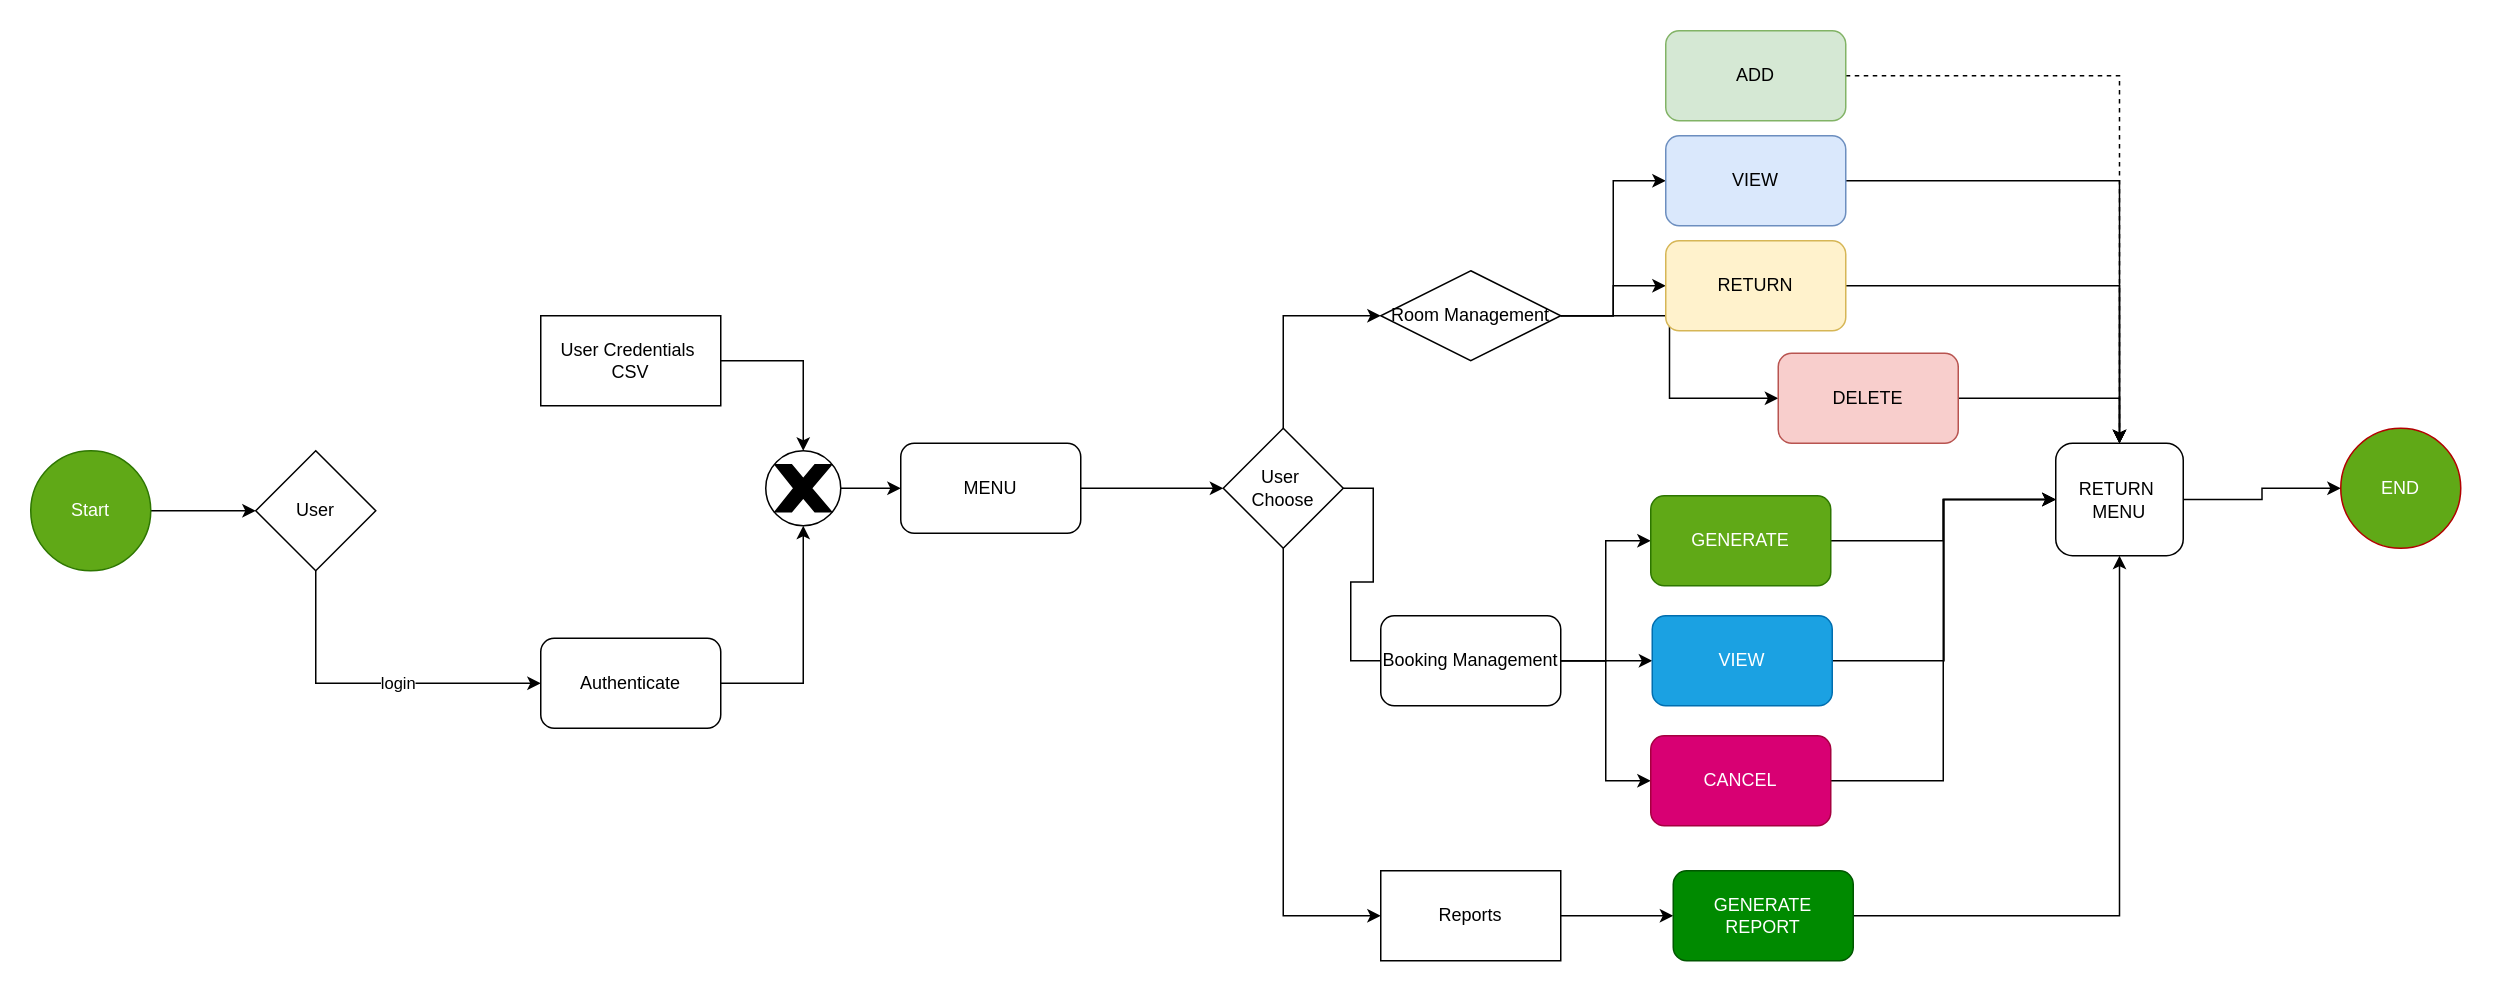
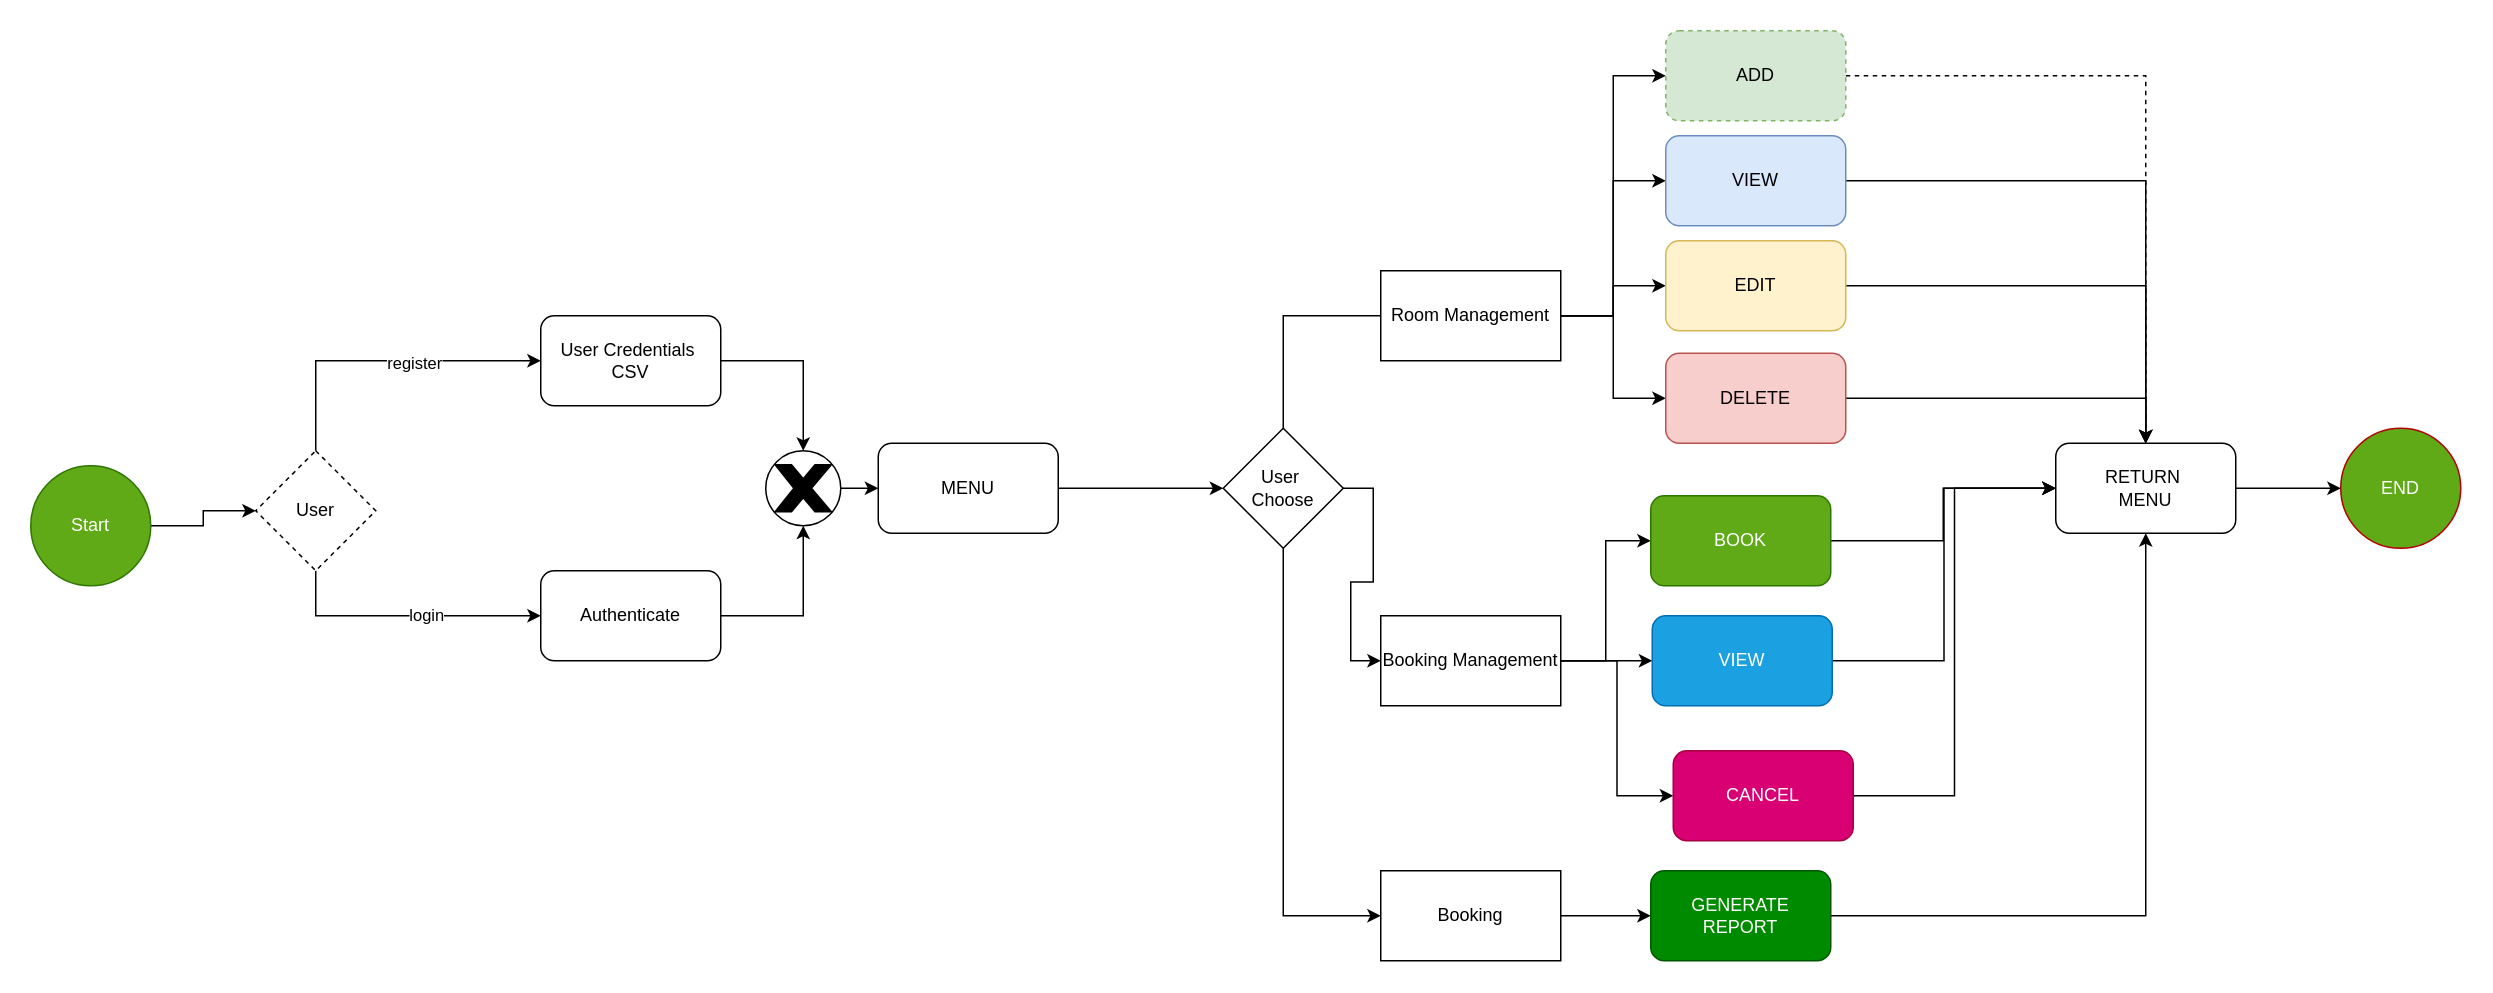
node "ADD": style solid -> dashed
edge "Room Management" -> "ADD": added
node "RETURN": label "RETURN" -> "EDIT"
edge "User Choose" -> "Room Management": arrowhead classic -> none
node "Room Management": shape diamond -> rectangle
edge "User" -> "User Credentials CSV": added, label "register"
node "User Credentials CSV": shape rectangle -> rounded rectangle
node "DELETE": moved (1868, 398) -> (1756, 398)
node "MENU": moved (991, 488) -> (968, 488)
node "RETURN MENU": size 128x113 -> 180x90
node "Start": moved (91, 511) -> (91, 526)
node "User": style solid -> dashed
node "GENERATE": label "GENERATE" -> "BOOK"
edge "User Choose" -- "Booking Management": arrowhead none -> classic
node "Booking Management": shape rounded rectangle -> rectangle
node "Authenticate": moved (631, 683) -> (631, 616)
node "CANCEL": moved (1741, 781) -> (1763, 796)
node "Reports": label "Reports" -> "Booking"
node "GENERATE REPORT": moved (1763, 916) -> (1741, 916)
